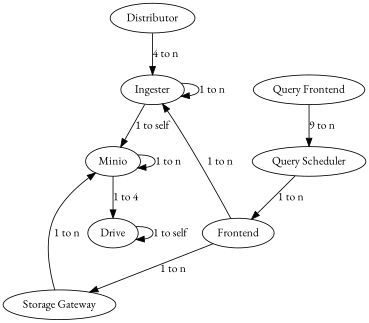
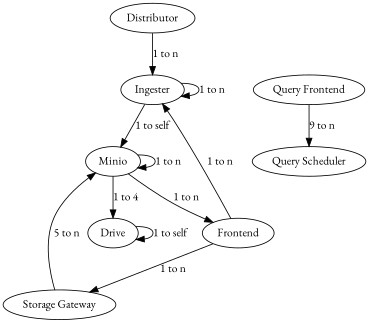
edge "Distributor" -> "Ingester": label "4 to n" -> "1 to n"
edge "Query Scheduler" -> "Frontend": now "Minio" -> "Frontend"
edge "Storage Gateway" -> "Minio": label "1 to n" -> "5 to n"
